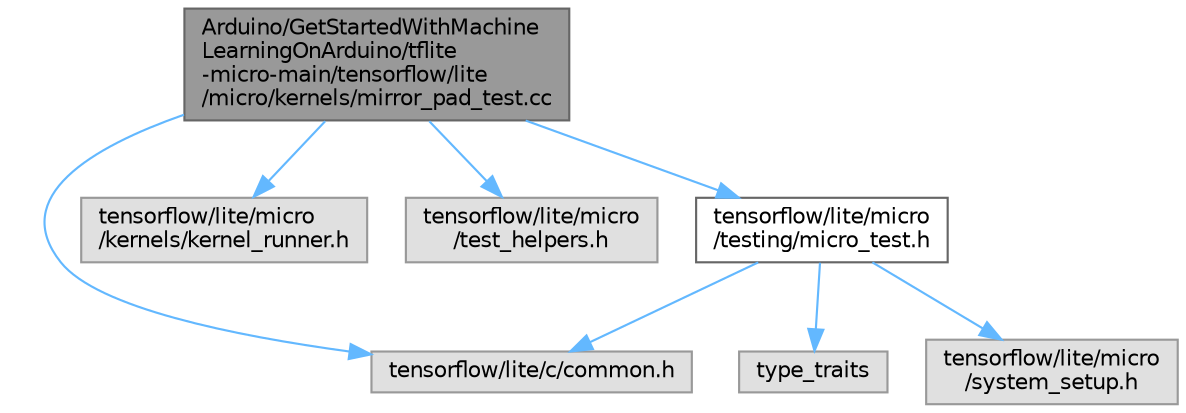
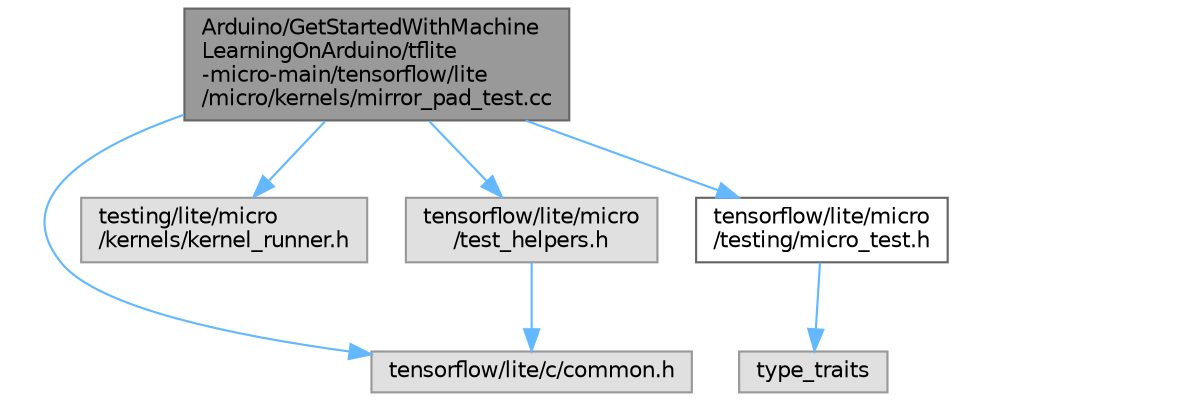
node "tensorflow/lite/micro /kernels/kernel_runner.h": label "tensorflow/lite/micro /kernels/kernel_runner.h" -> "testing/lite/micro /kernels/kernel_runner.h"
edge "tensorflow/lite/micro /testing/micro_test.h" -> "tensorflow/lite/c/common.h": now "tensorflow/lite/micro /test_helpers.h" -> "tensorflow/lite/c/common.h"
node "tensorflow/lite/micro /system_setup.h": removed
